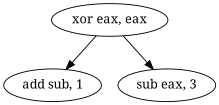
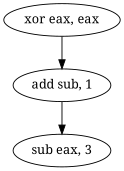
edge "xor eax, eax" -> "sub eax, 3": now "add sub, 1" -> "sub eax, 3"
